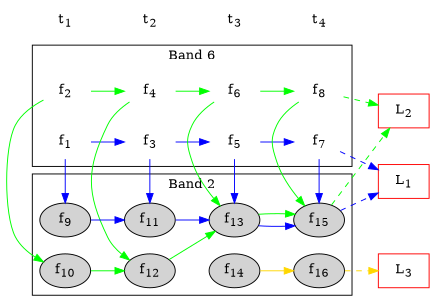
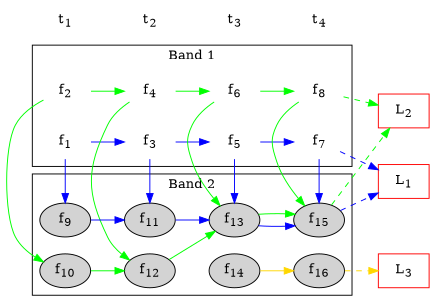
cluster "Band 6": label "Band 6" -> "Band 1"
